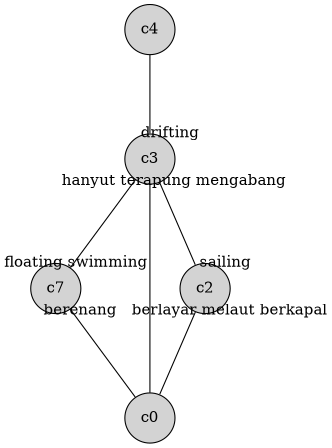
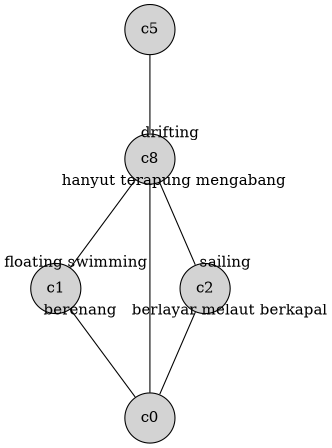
node "c4": label "c4" -> "c5"
node "c3": label "c3" -> "c8"
node "c7": label "c7" -> "c1"
